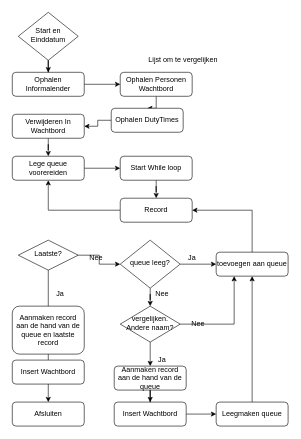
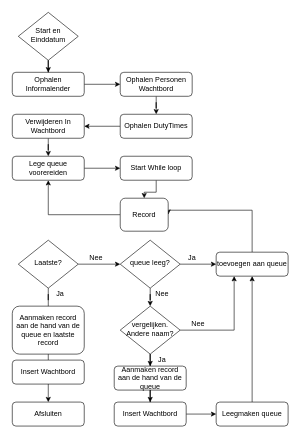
node "Lijst om te vergelijken": removed
node "Ophalen DutyTimes": moved (147, 120) -> (156, 126)
node "Record": size 72x24 -> 48x33
node "Laatste?": size 60x30 -> 60x48
node "vergelijken. Andere naam?": size 60x36 -> 60x48
